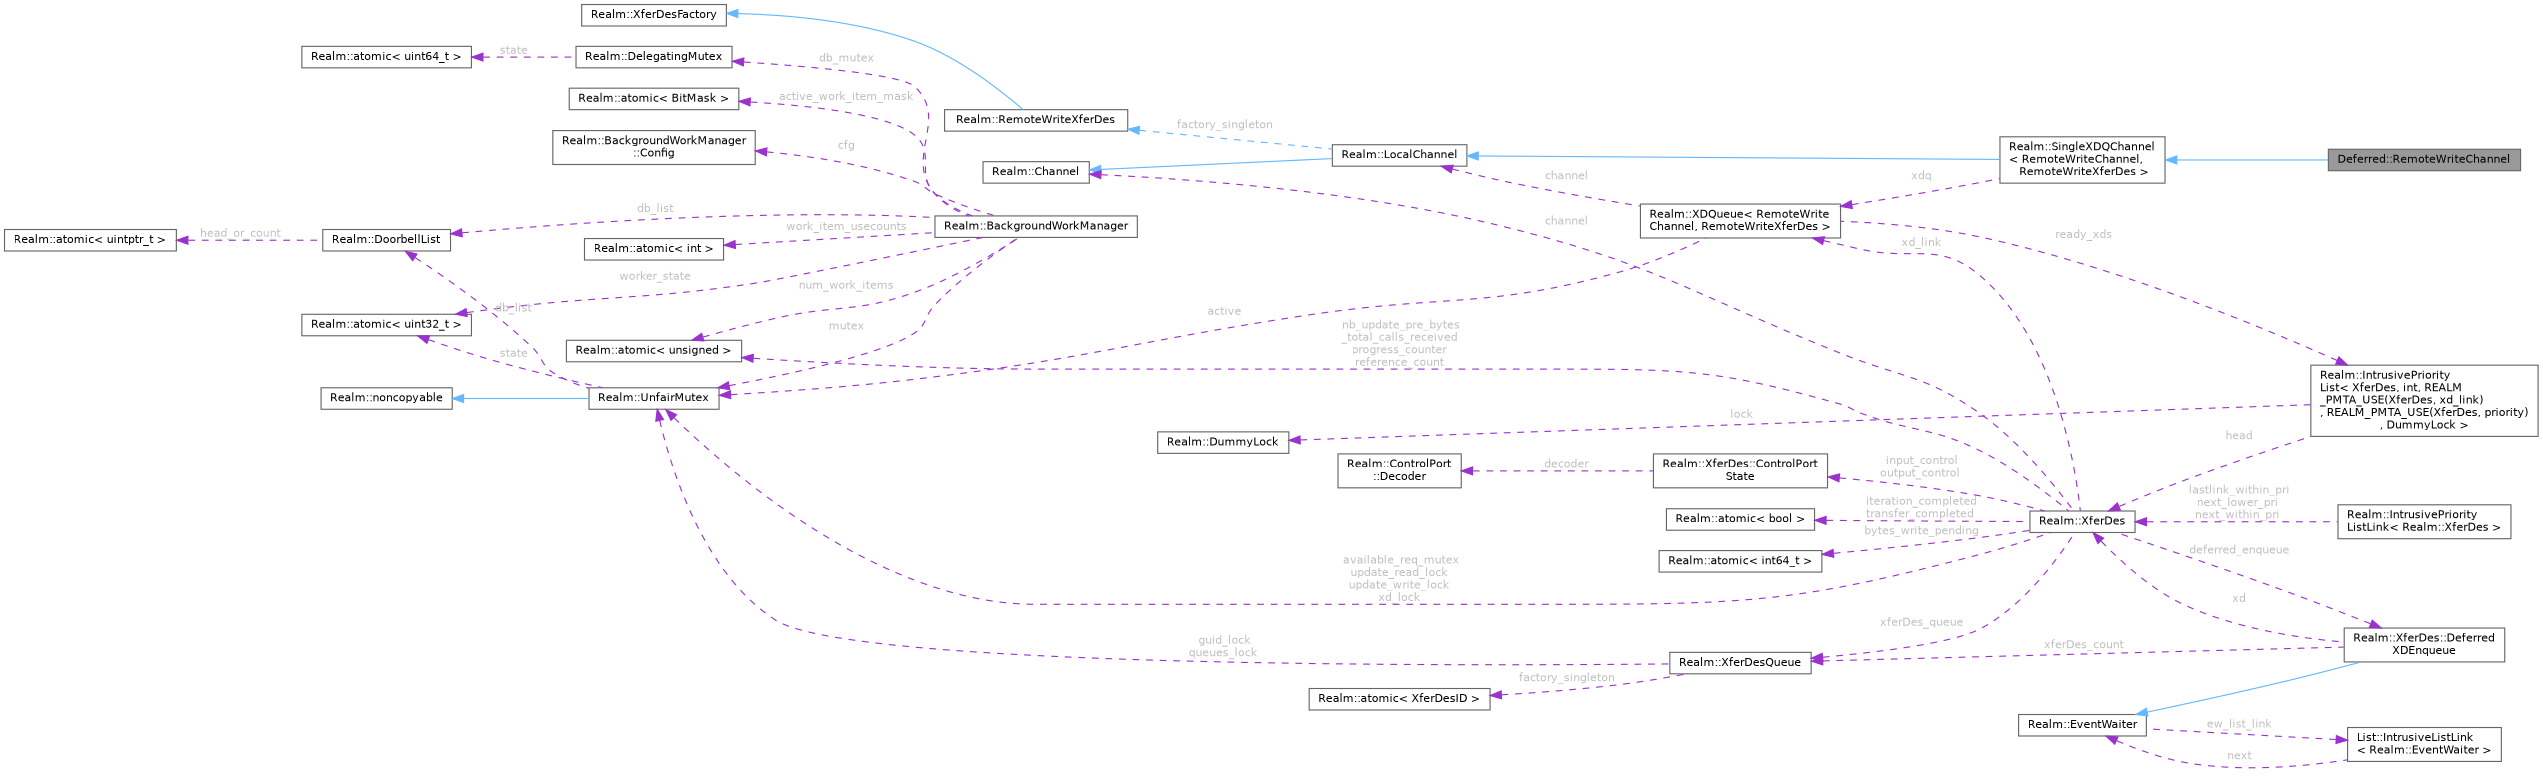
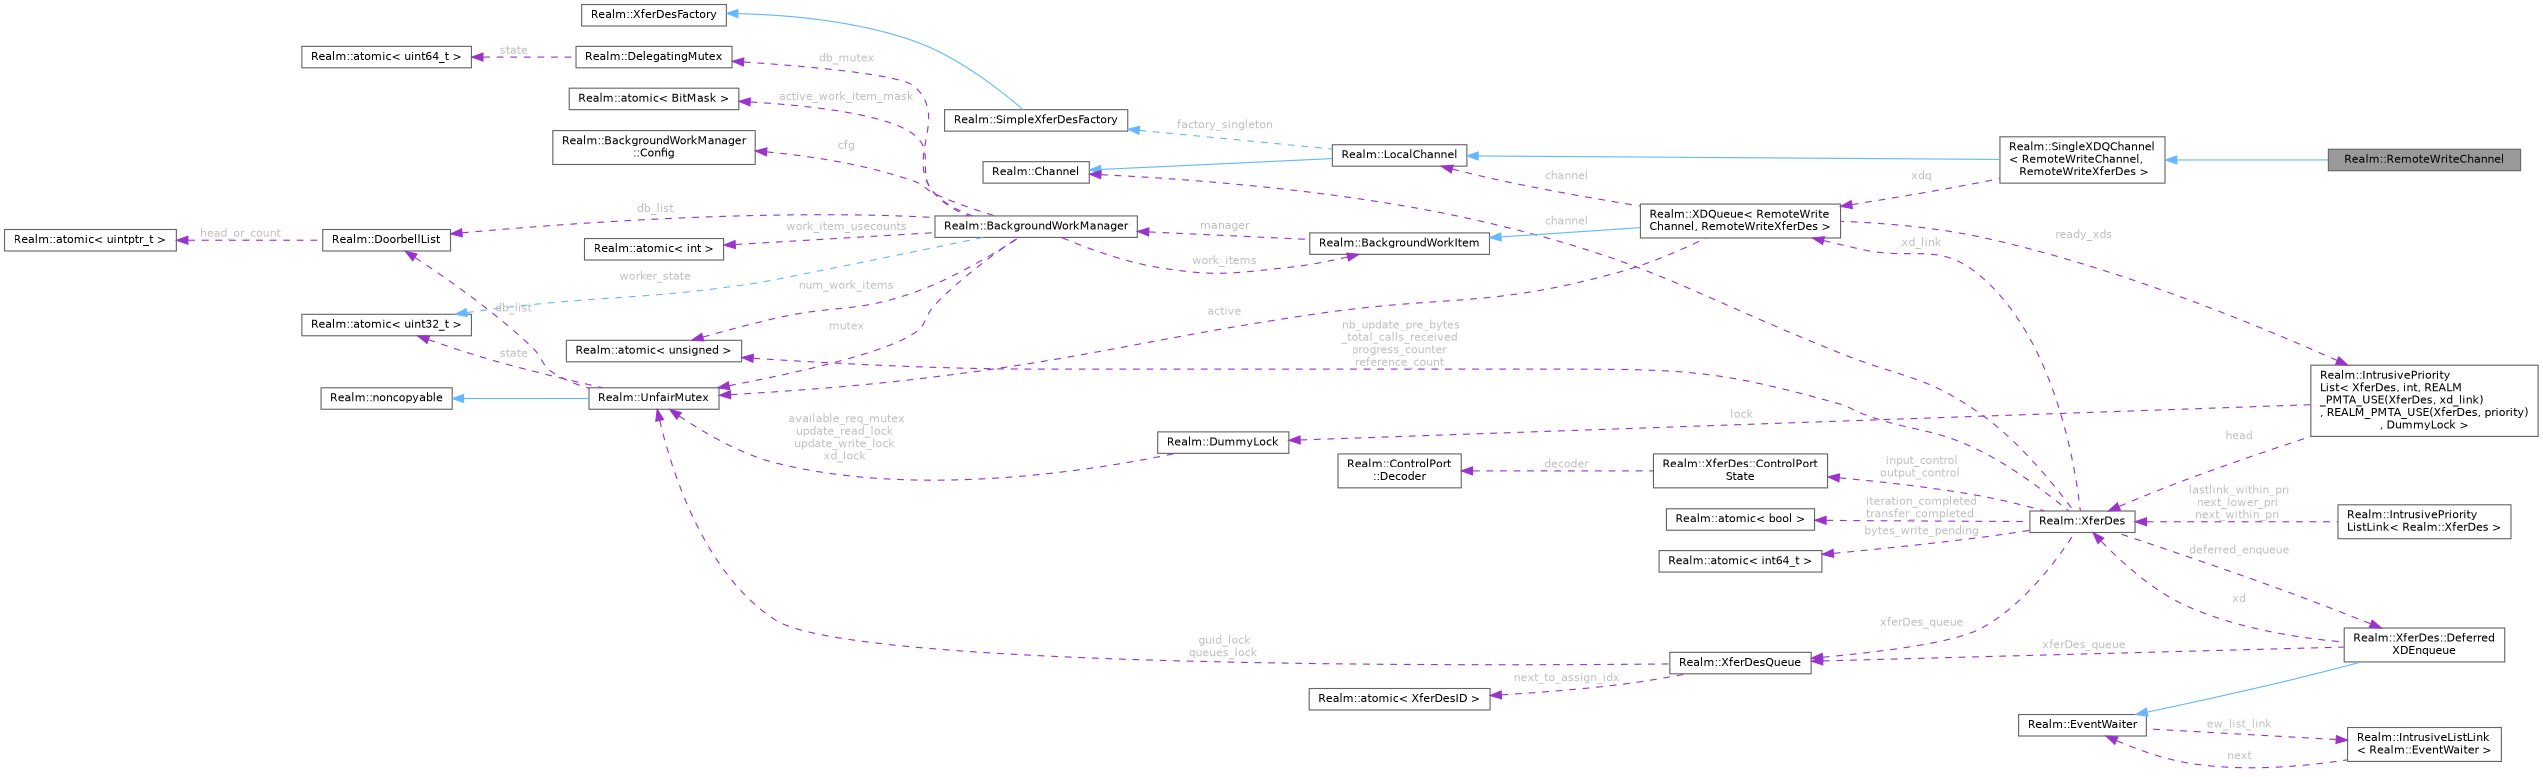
node "Realm::RemoteWriteXferDes": label "Realm::RemoteWriteXferDes" -> "Realm::SimpleXferDesFactory"
node "Deferred::RemoteWriteChannel": label "Deferred::RemoteWriteChannel" -> "Realm::RemoteWriteChannel"
node "Realm::BackgroundWorkItem": added
edge "Realm::BackgroundWorkManager" -> "Realm::atomic< uint32_t >": color darkorchid3 -> steelblue1
edge "Realm::XferDes" -> "Realm::UnfairMutex": now "Realm::DummyLock" -> "Realm::UnfairMutex"
edge "Realm::XferDes::Deferred XDEnqueue" -> "Realm::XferDesQueue": label " xferDes_count" -> " xferDes_queue"
edge "Realm::XferDesQueue" -> "Realm::atomic< XferDesID >": label " factory_singleton" -> " next_to_assign_idx"
node "List::IntrusiveListLink < Realm::EventWaiter >": label "List::IntrusiveListLink < Realm::EventWaiter >" -> "Realm::IntrusiveListLink < Realm::EventWaiter >"
